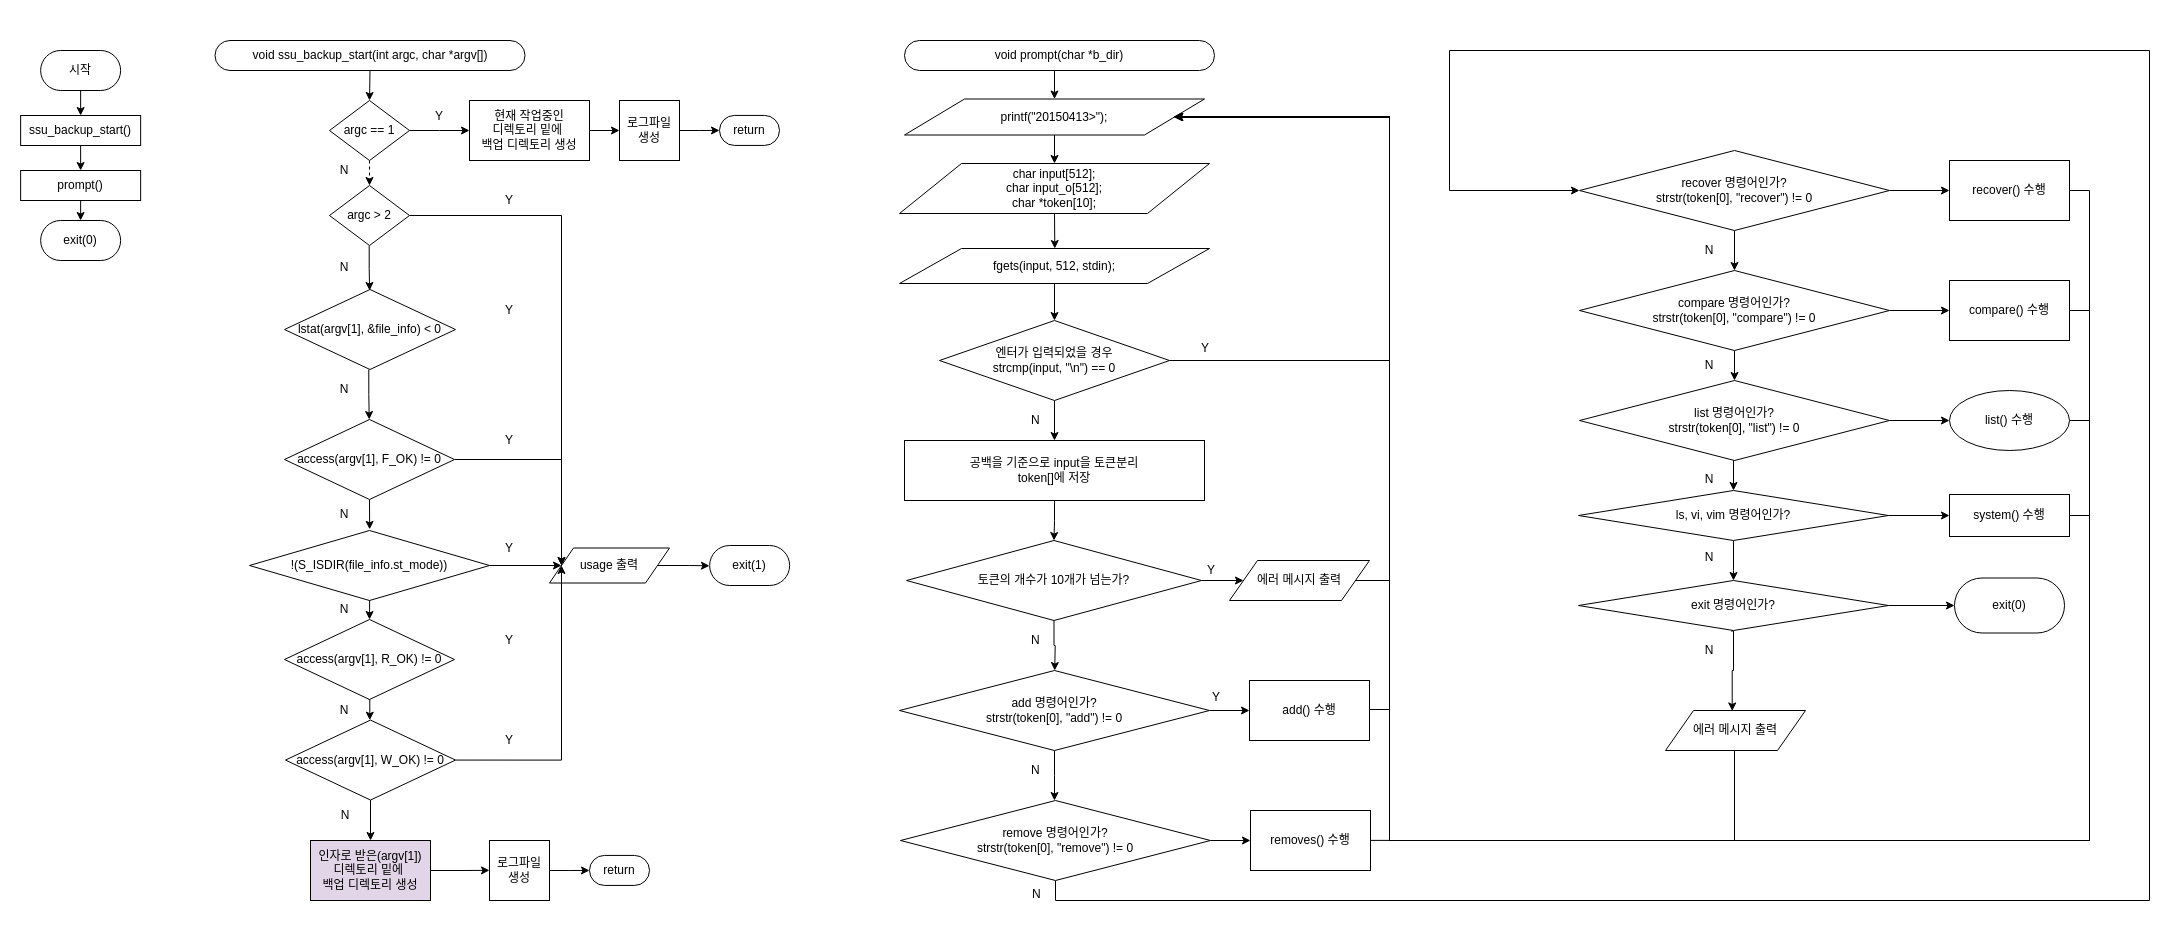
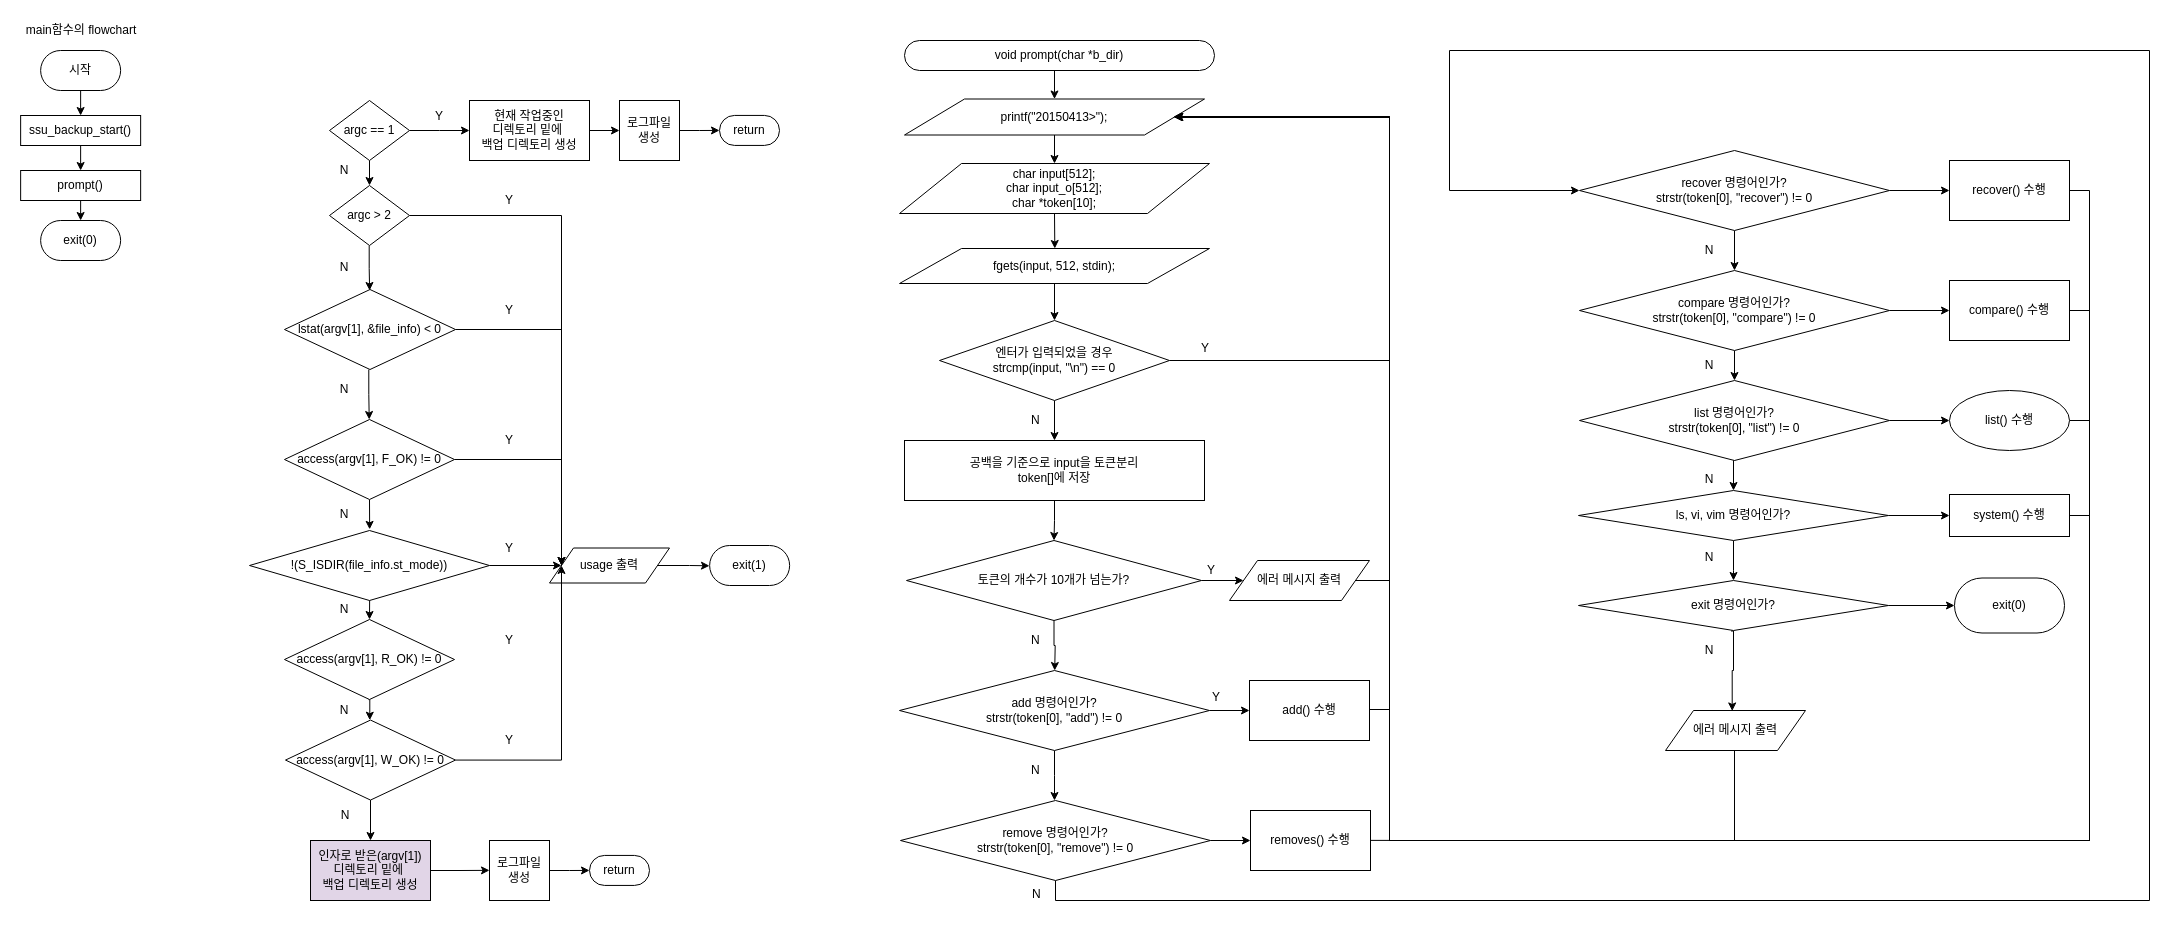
node "main함수의 flowchart": added
node "void ssu_backup_start(int argc, char *argv[])": removed
edge "void ssu_backup_start(int argc, char *argv[])" -> "argc == 1": removed
edge "argc == 1" -> "argc > 2": style dashed -> solid
edge "lstat(argv[1], &file_info) < 0" -> "usage 출력": added
